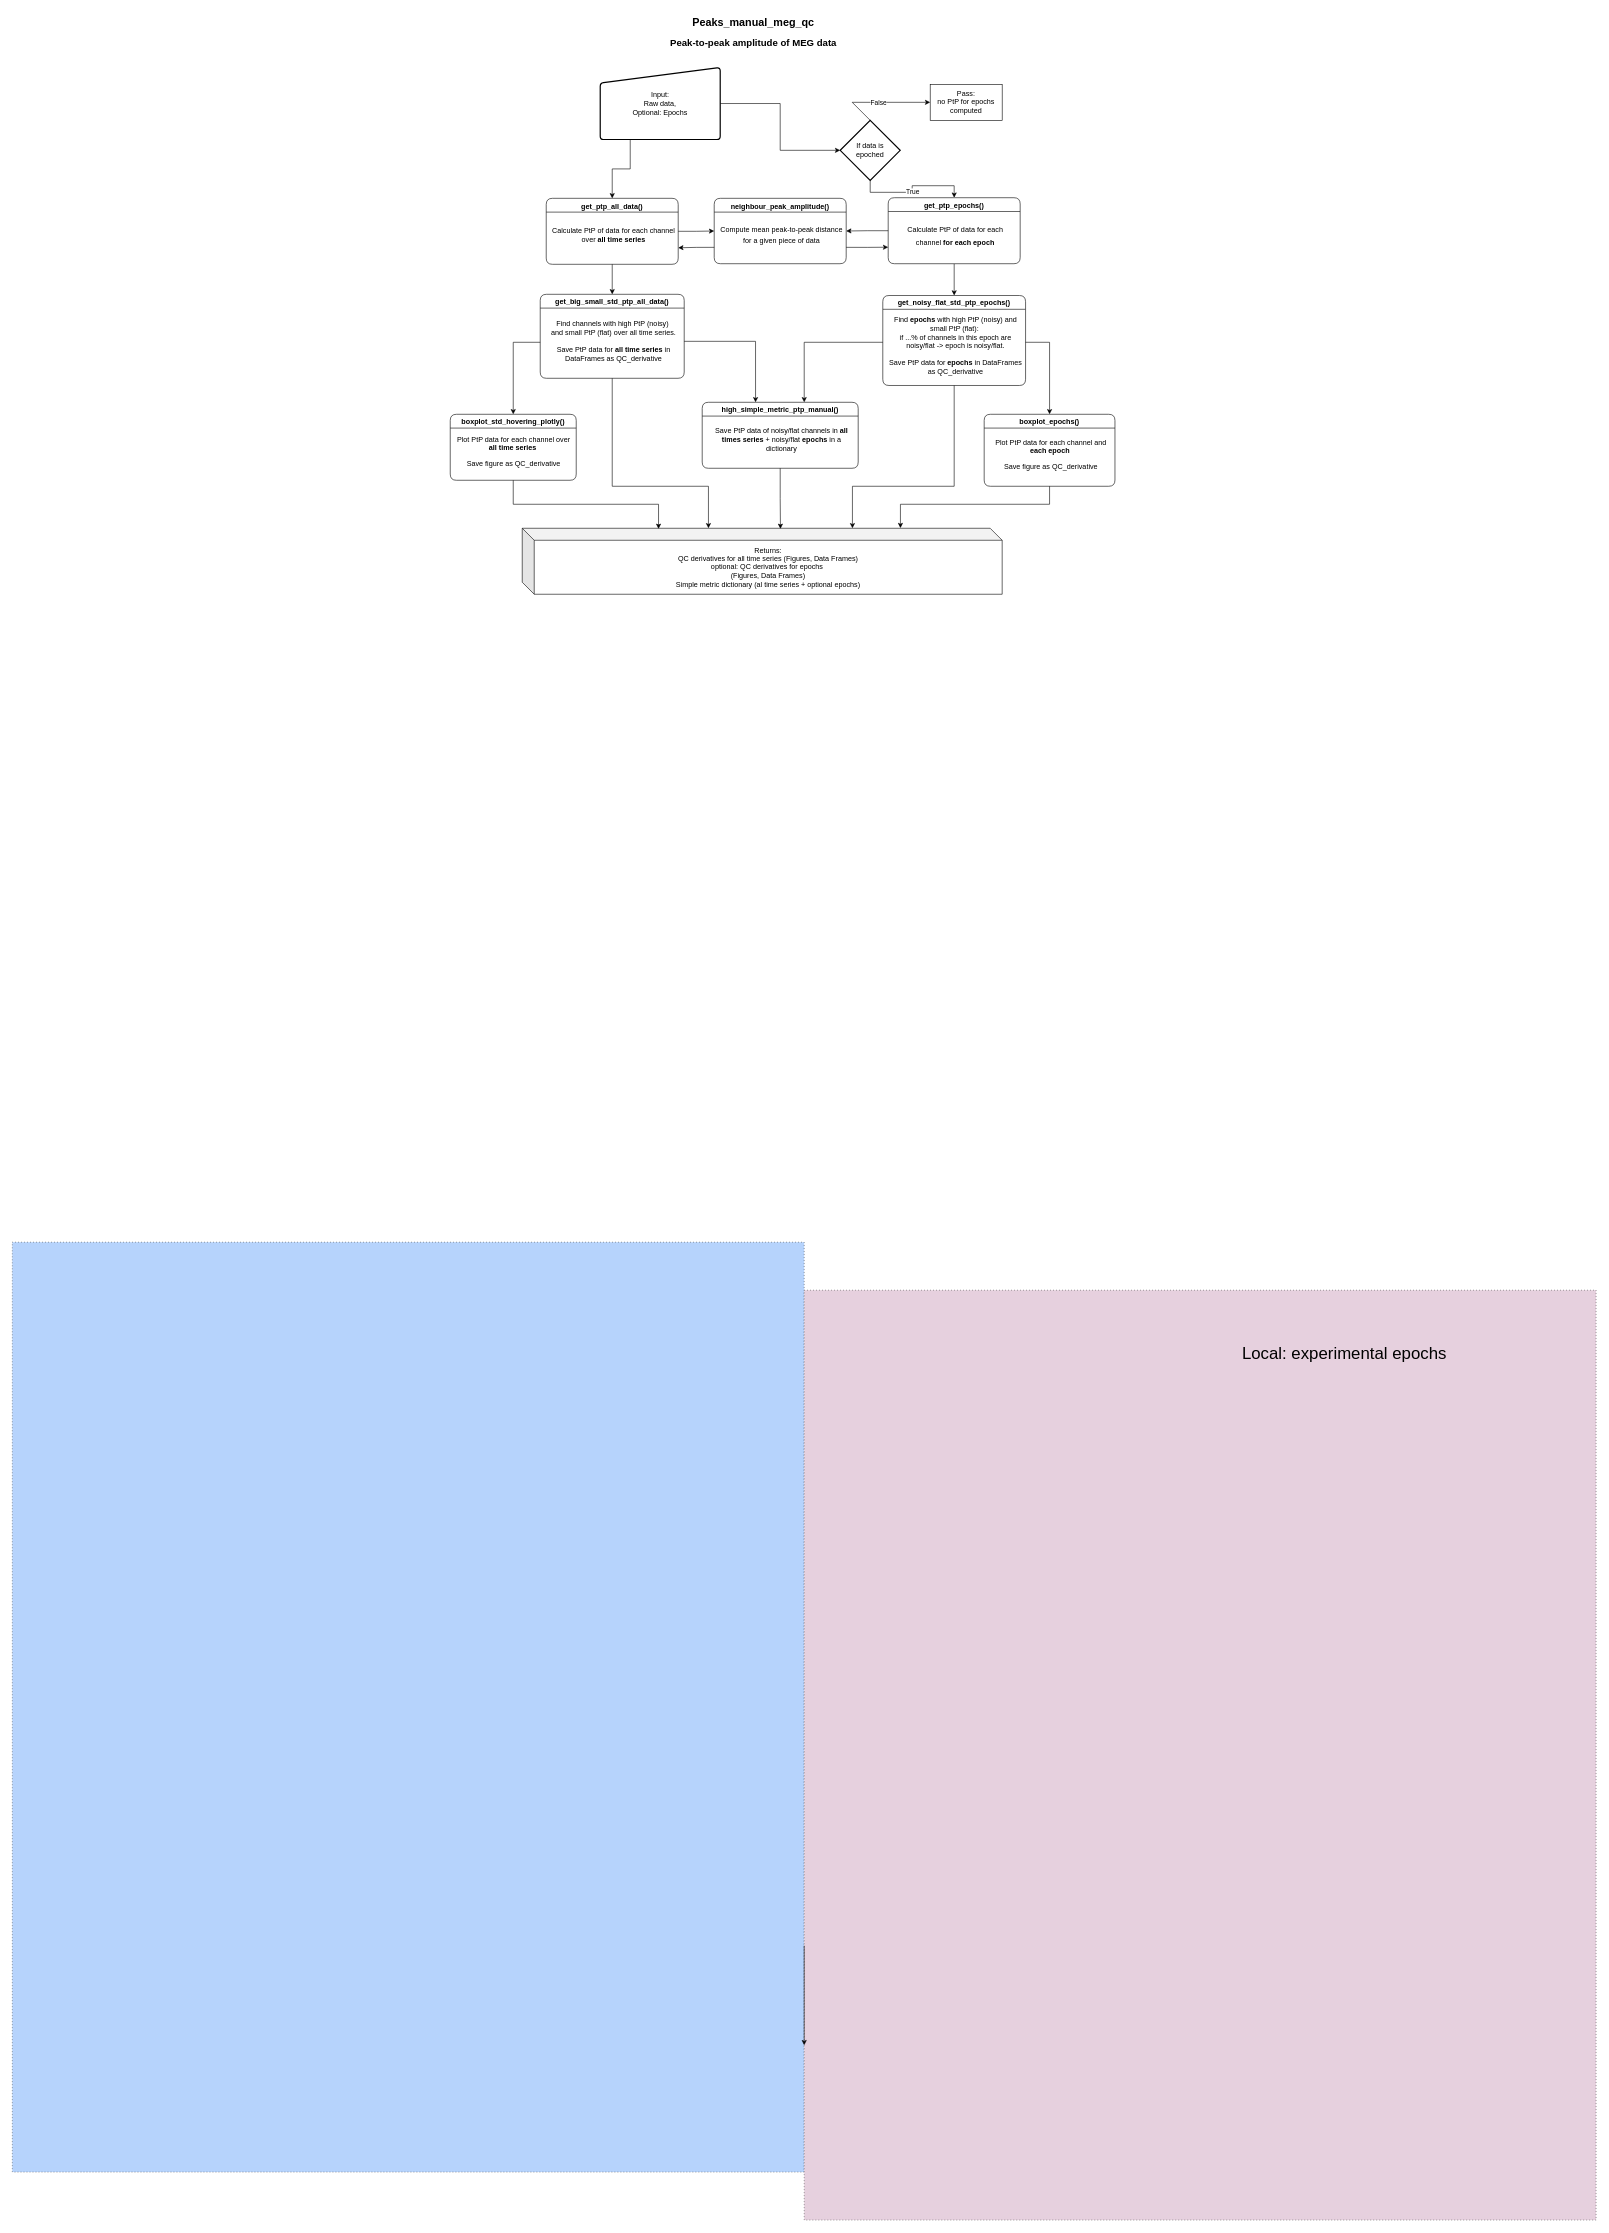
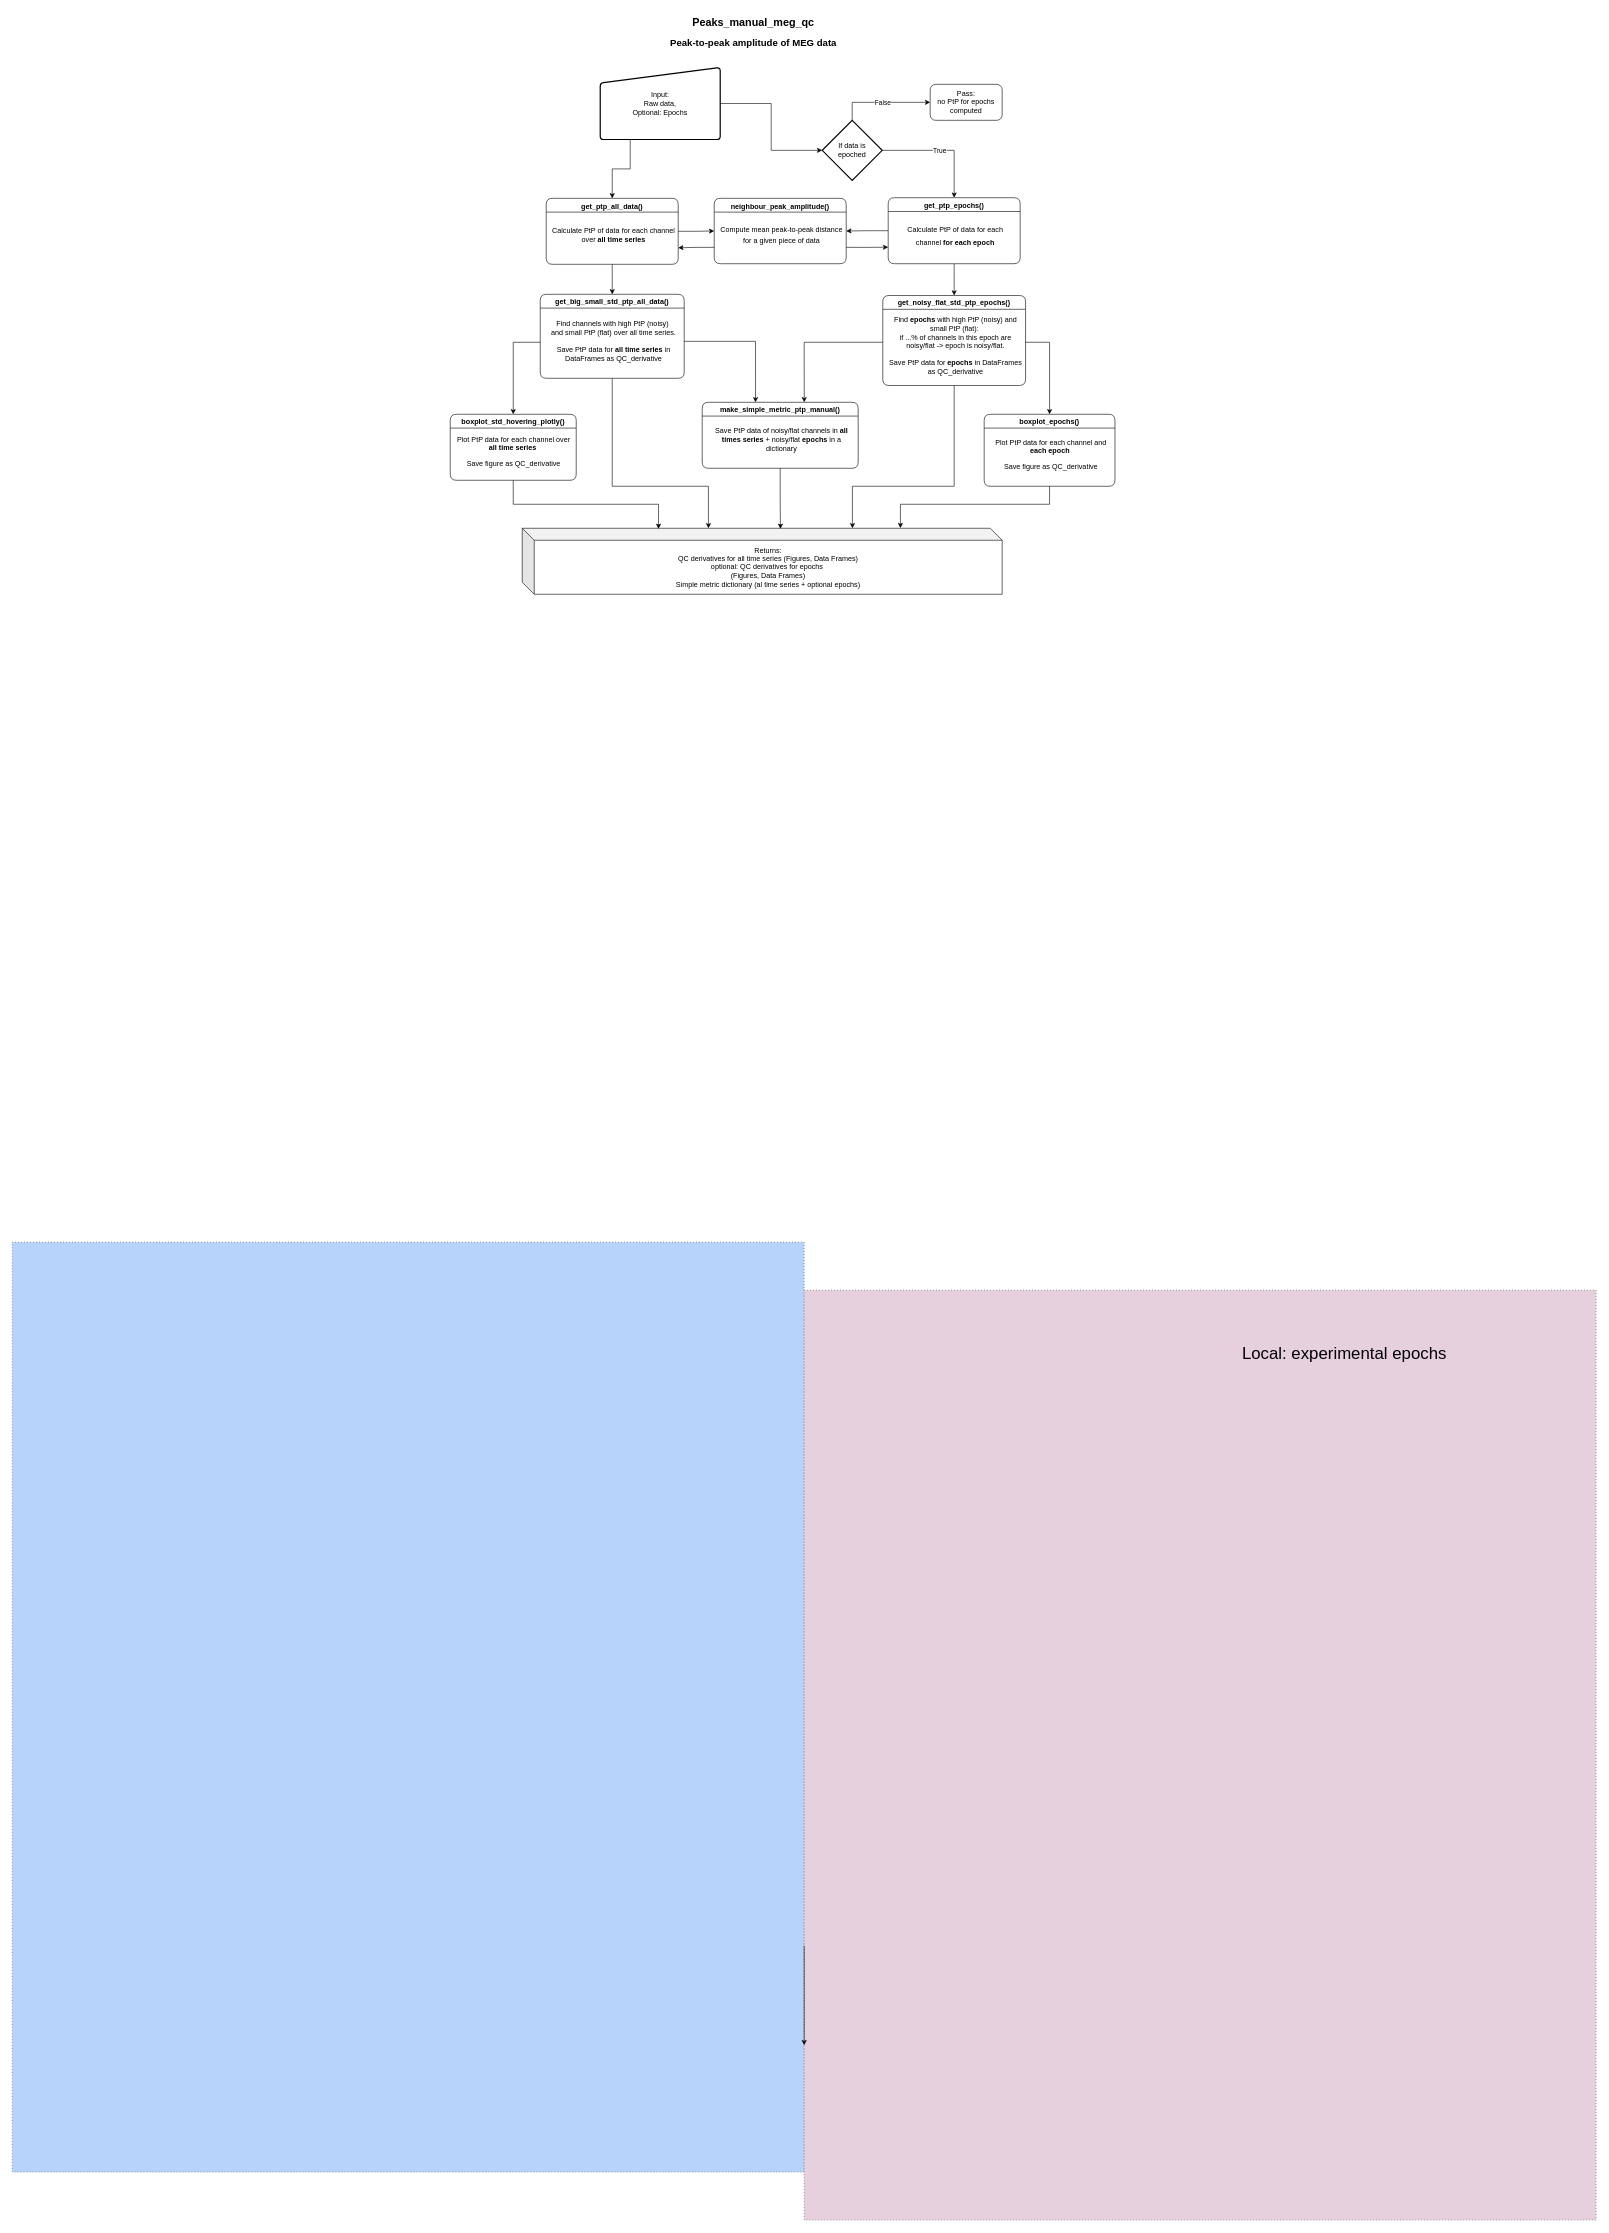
node "Pass: no PtP for epochs computed": shape rectangle -> rounded rectangle
node "If data is epoched": moved (870, 150) -> (852, 150)
node "high_simple_metric_ptp_manual()": label "high_simple_metric_ptp_manual()" -> "make_simple_metric_ptp_manual()"
